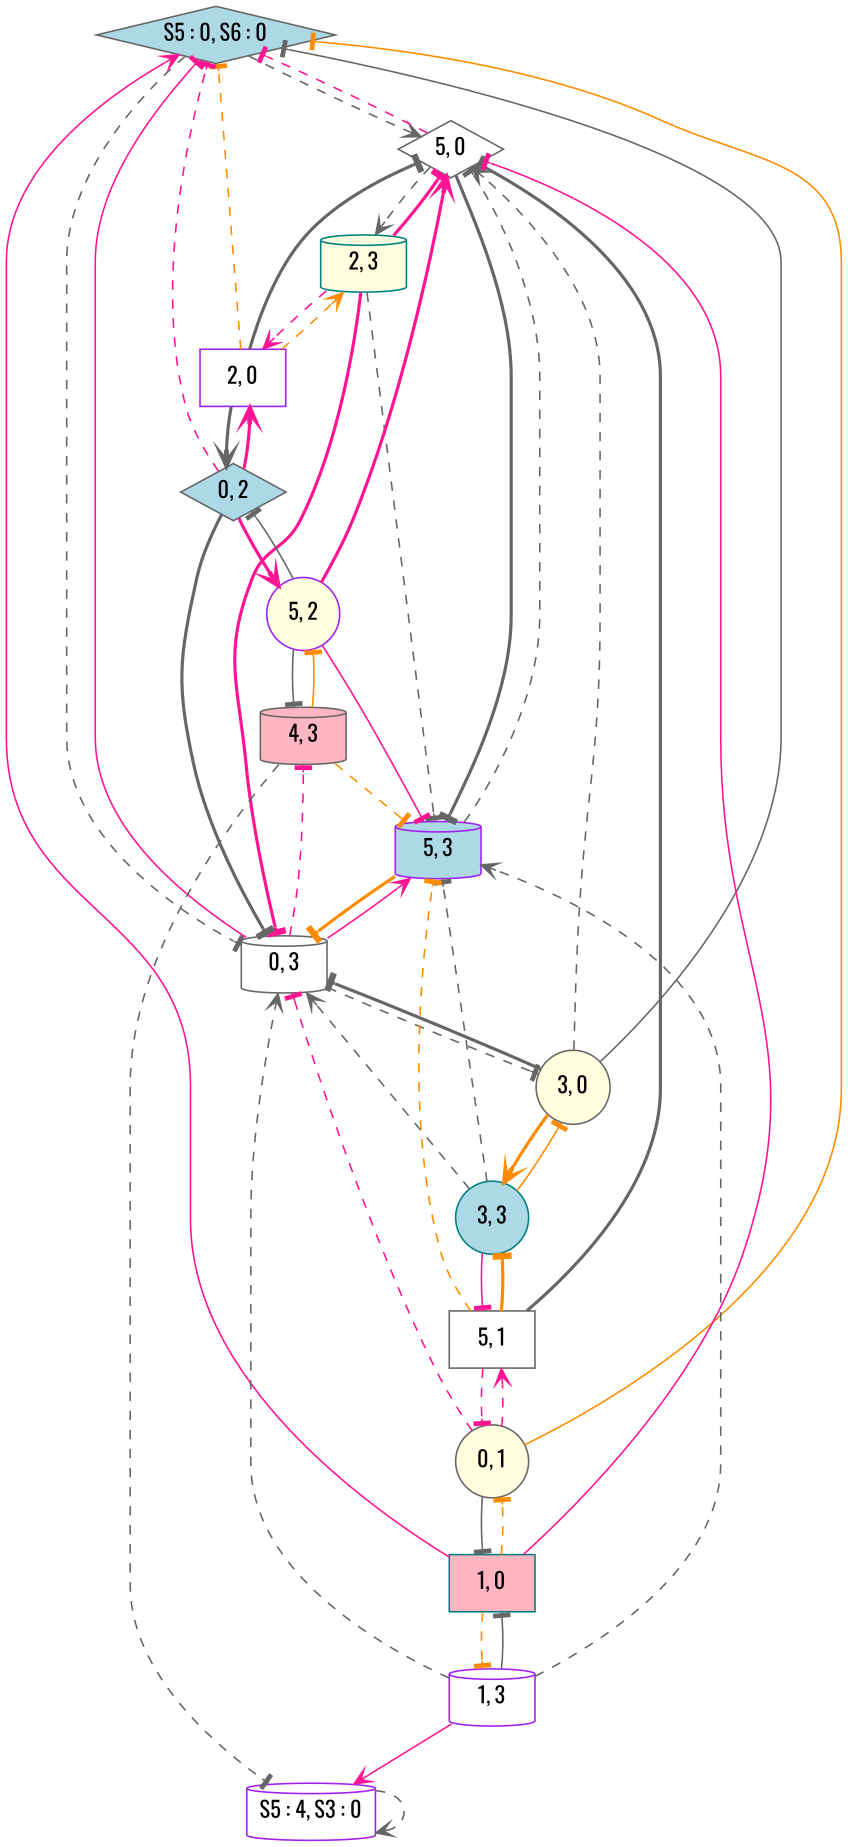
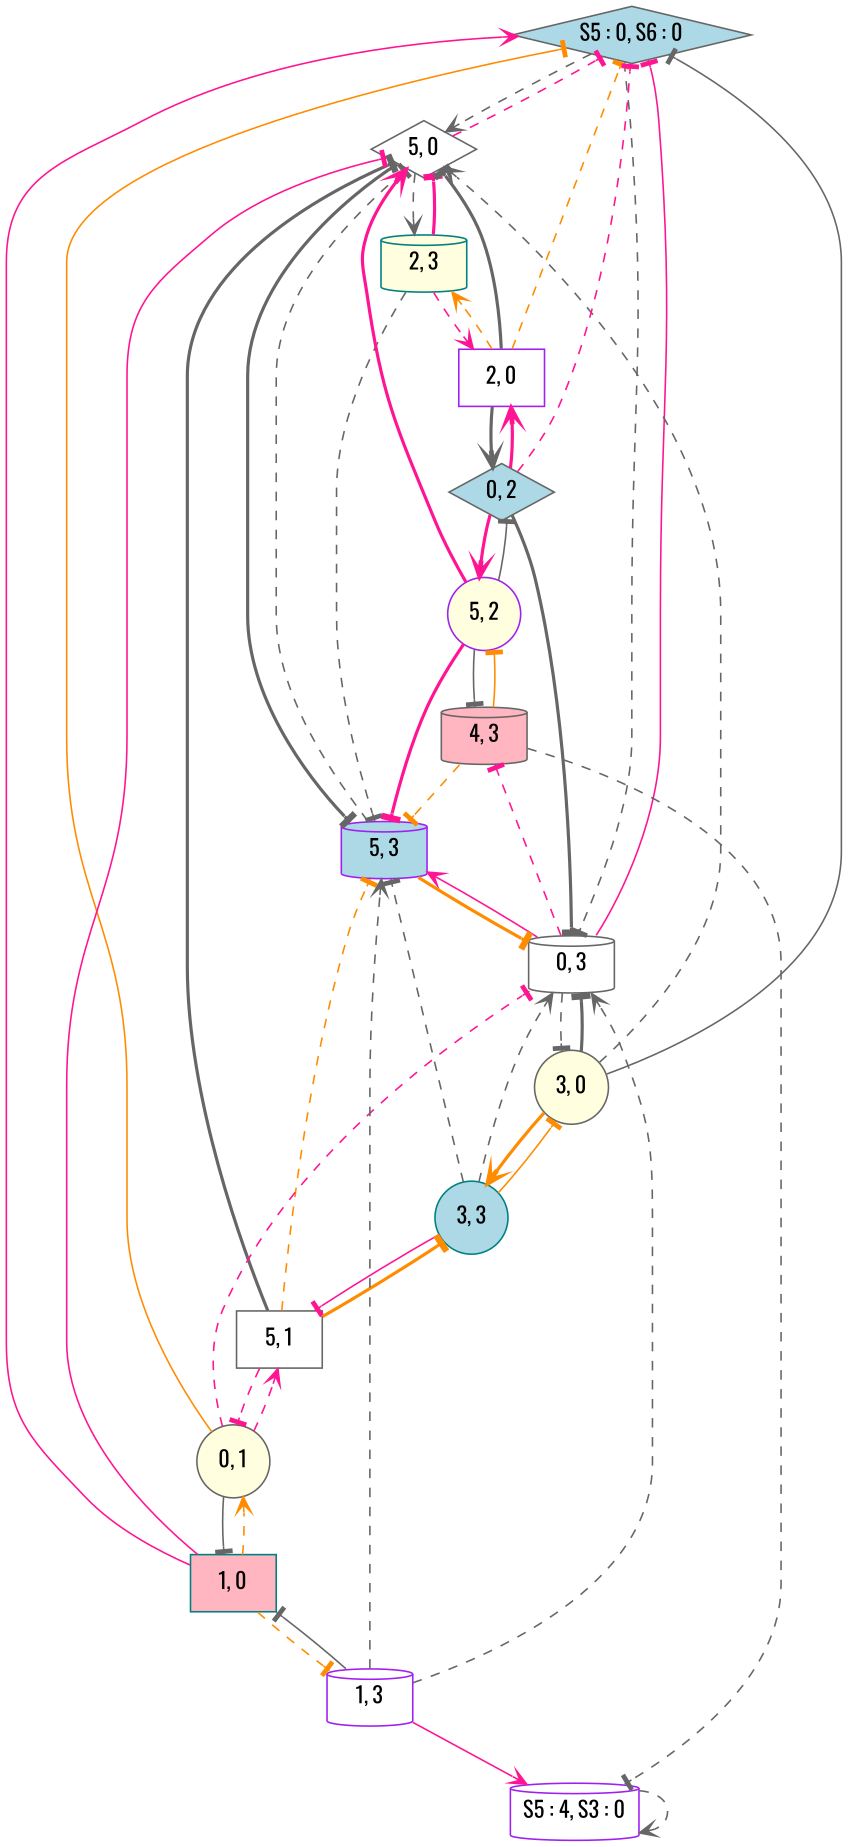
edge "2, 3" -> "0, 3": removed
edge "5, 2" -> "5, 3": style solid -> bold
edge "1, 0" -> "0, 1": arrowhead tee -> vee
